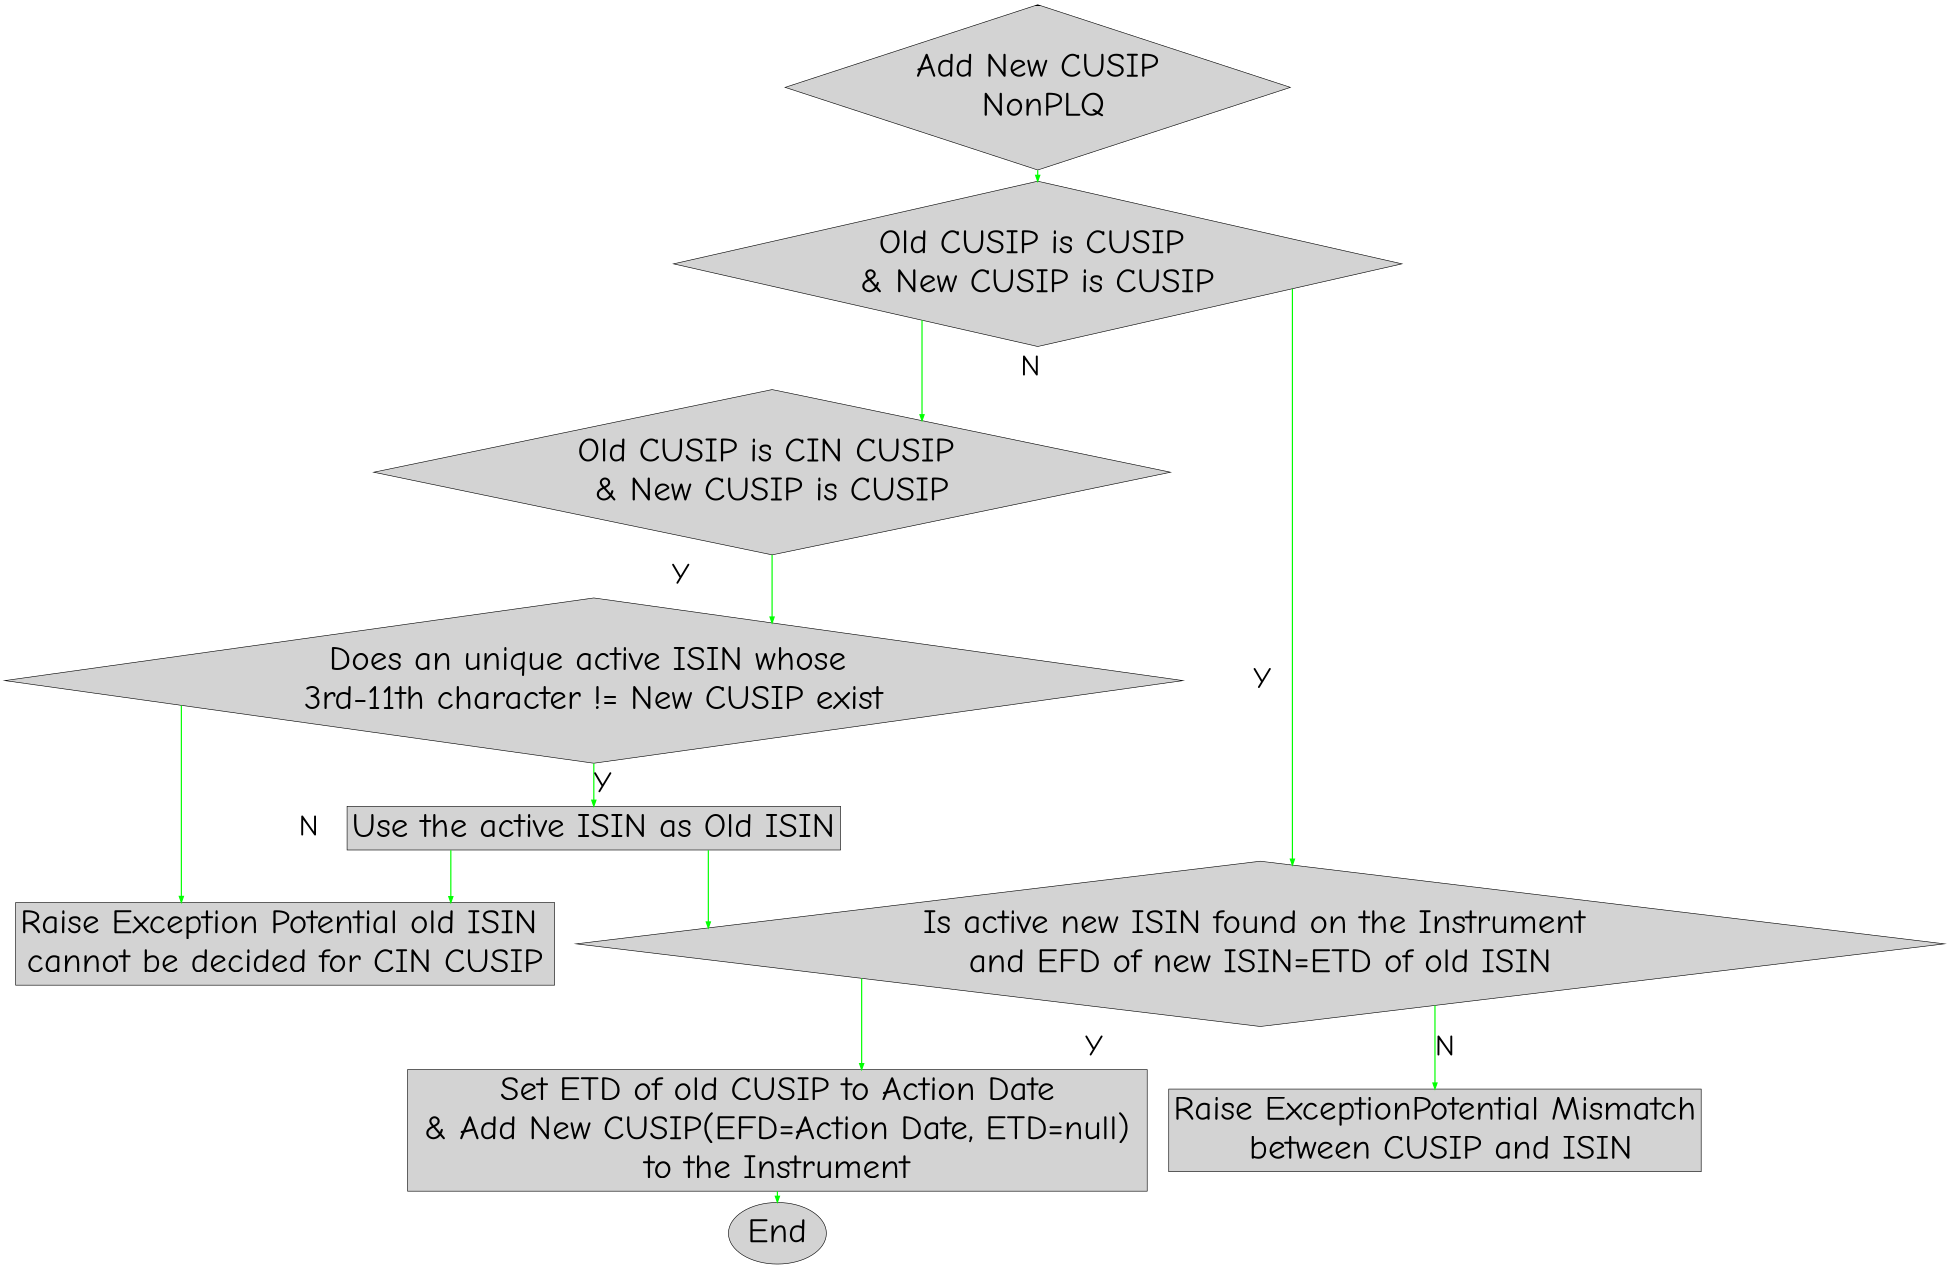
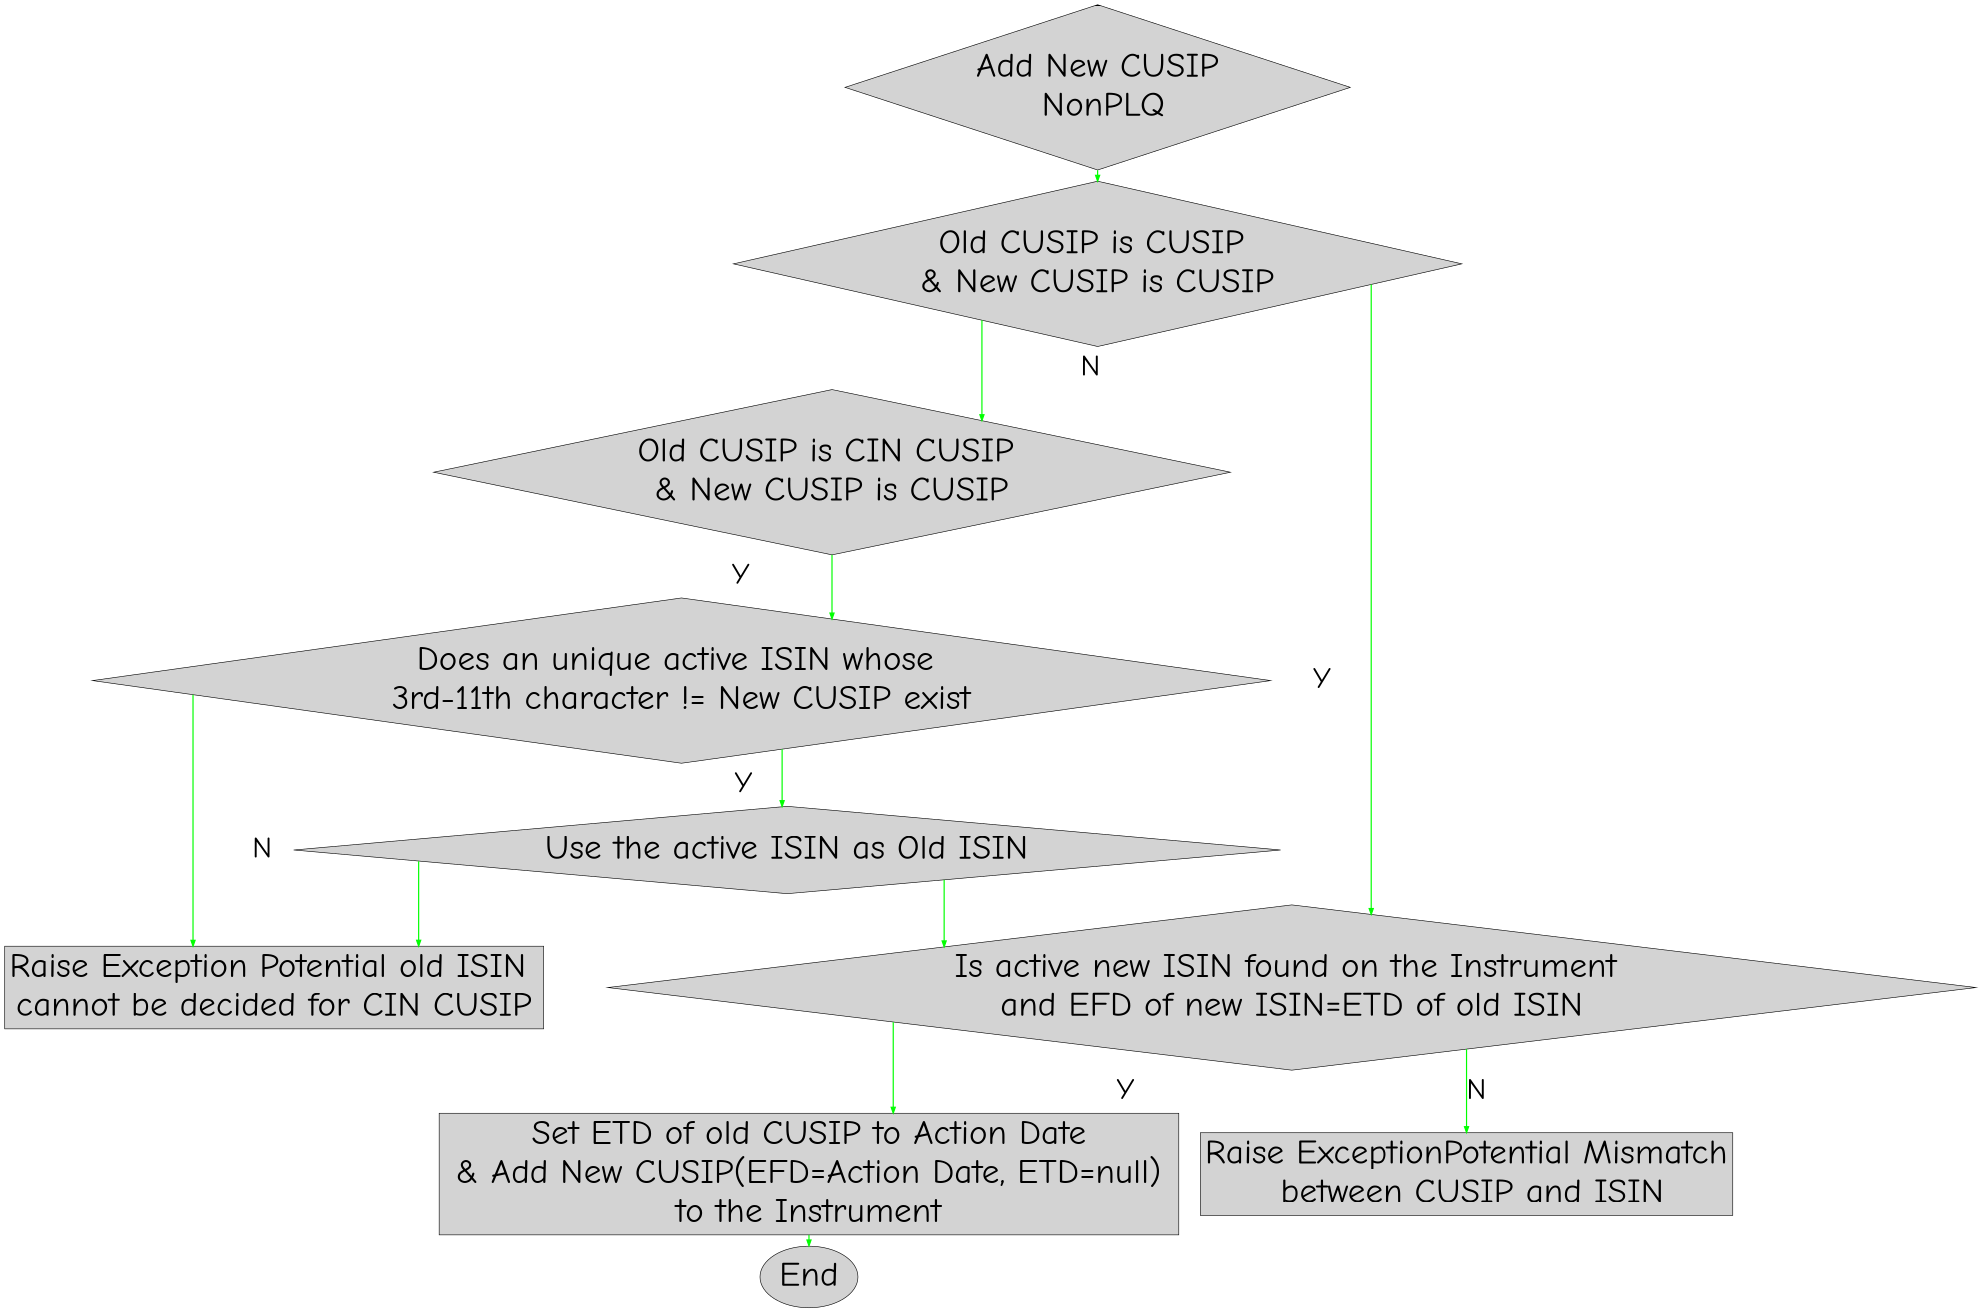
node "Use the active ISIN as Old ISIN": shape box -> diamond
